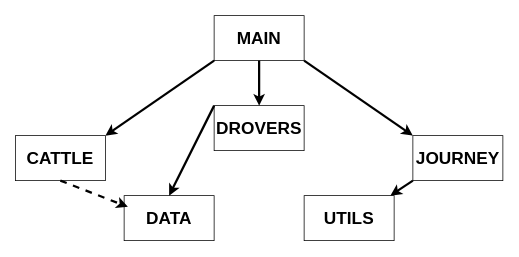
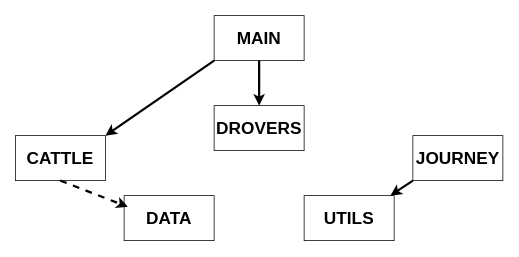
edge "MAIN" -> "JOURNEY": removed
edge "DROVERS" -> "DATA": removed
